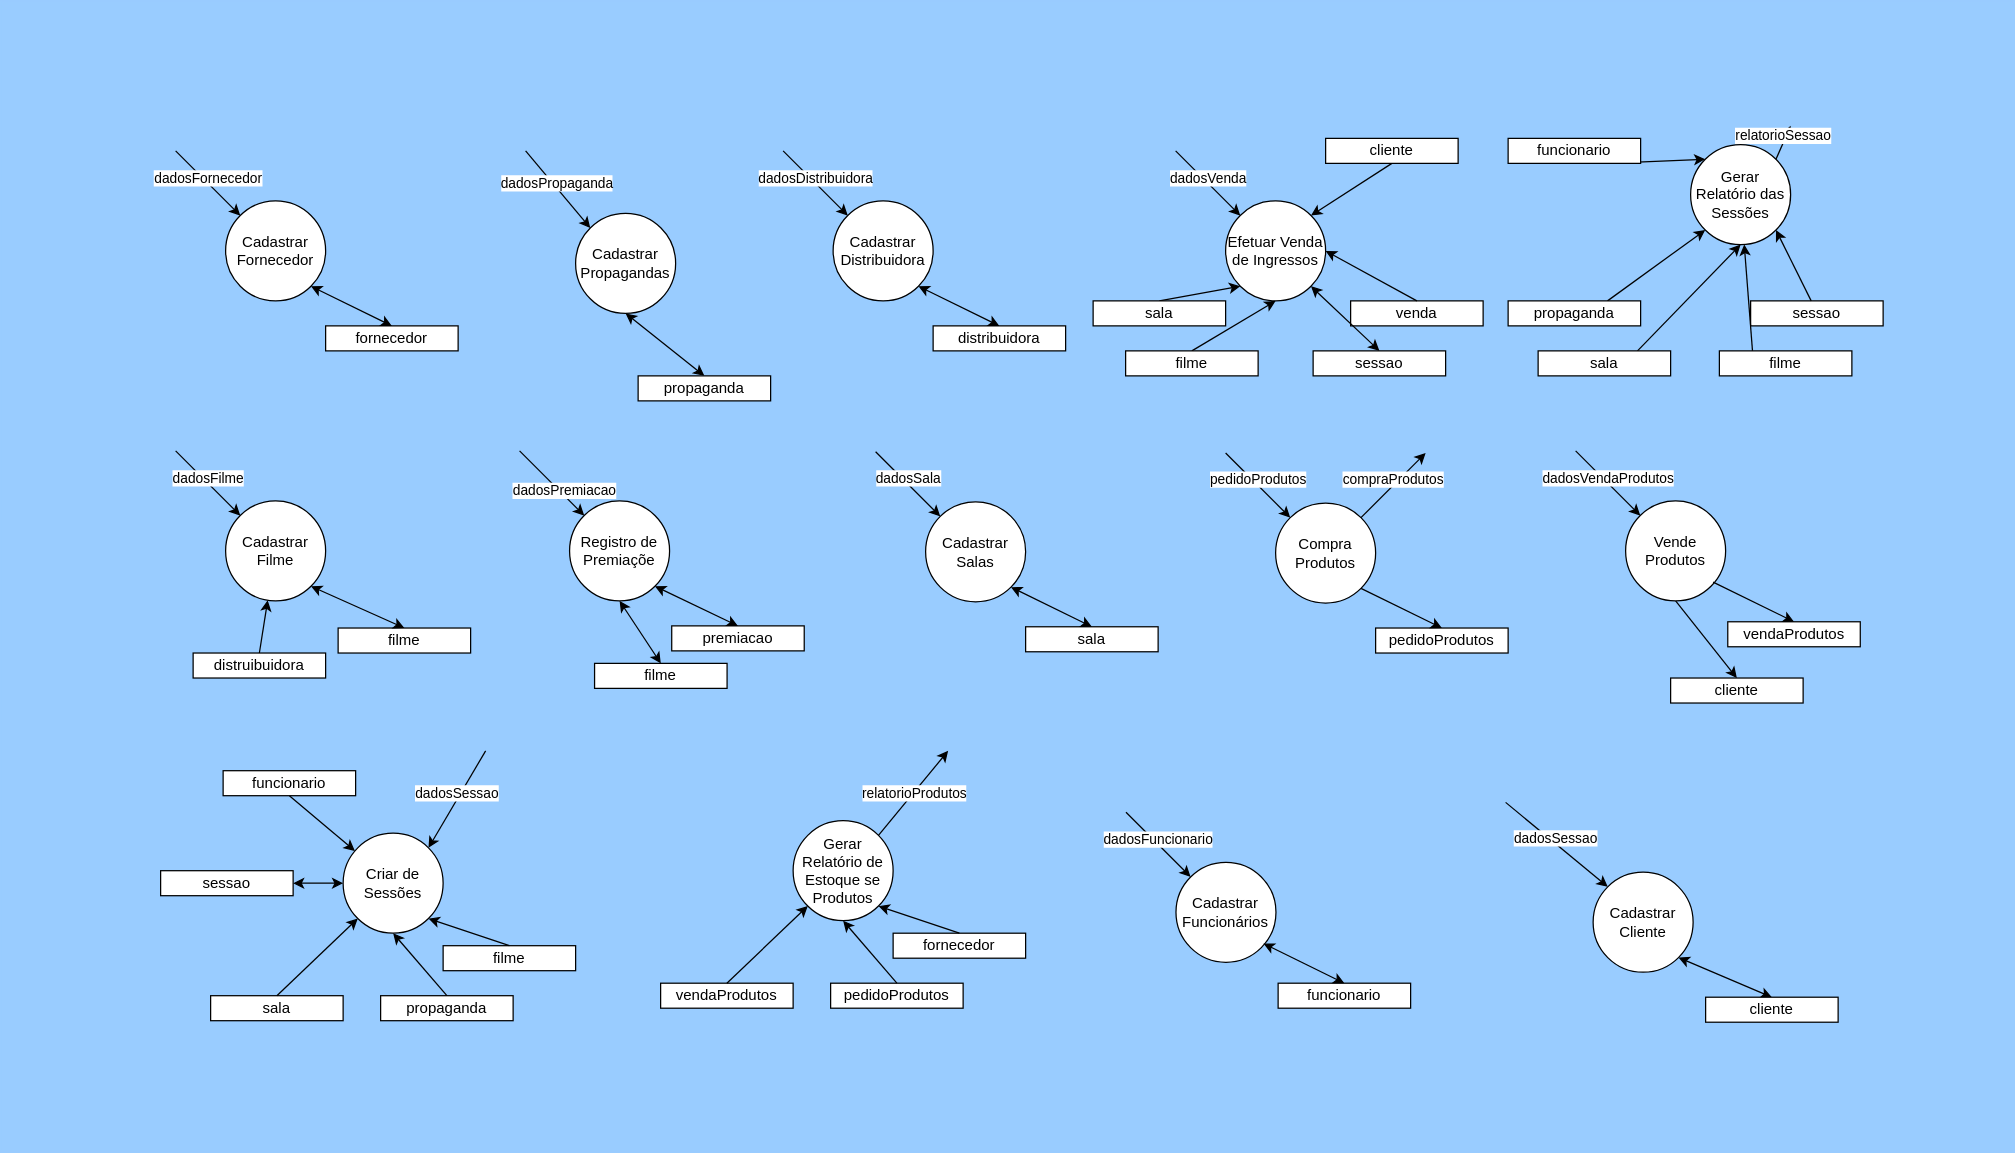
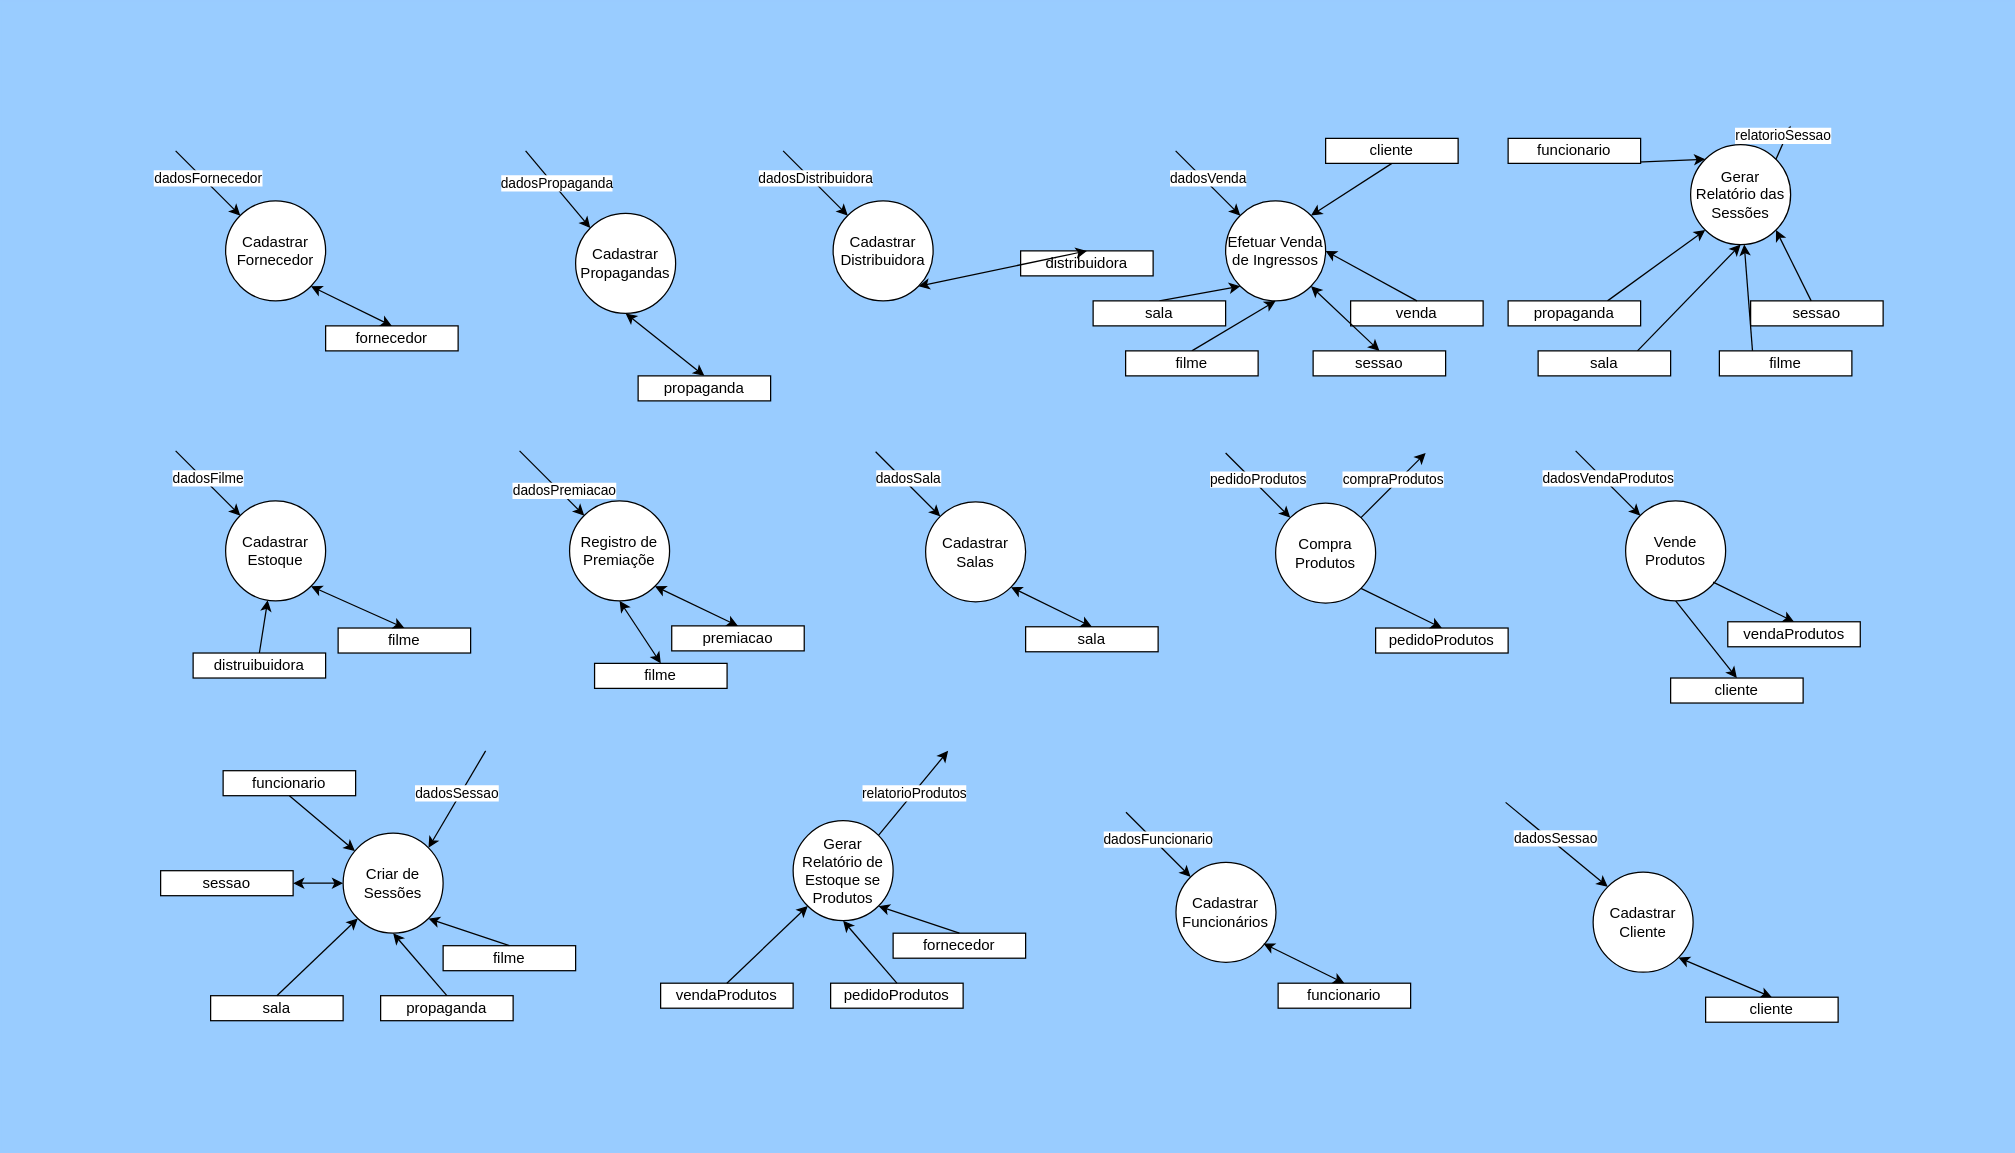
node "distribuidora": moved (999, 338) -> (1087, 263)
node "Cadastrar Filme": label "Cadastrar Filme" -> "Cadastrar Estoque"
